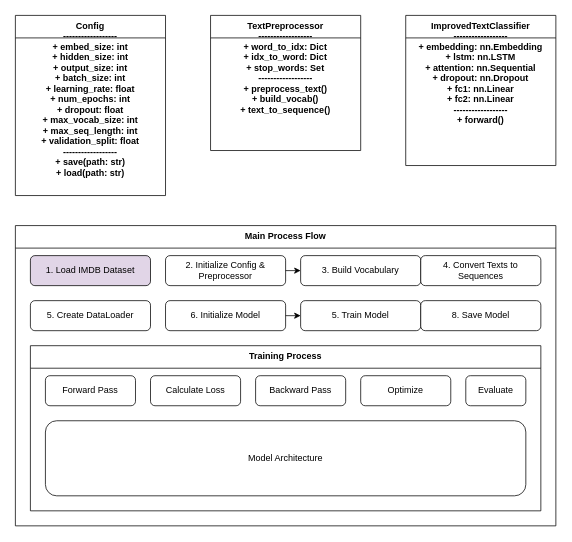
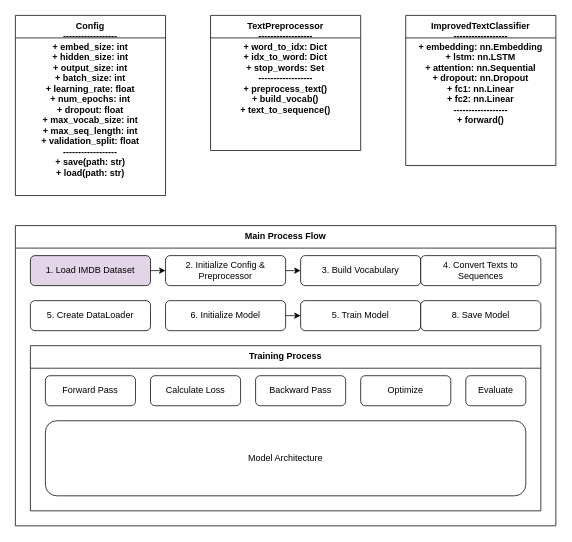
edge "1. Load IMDB Dataset" -> "2. Initialize Config & Preprocessor": added
